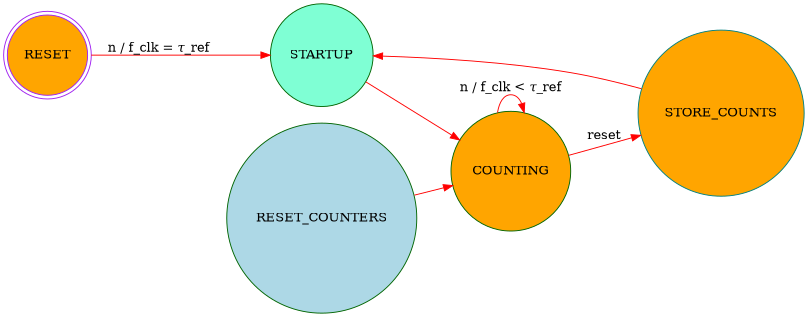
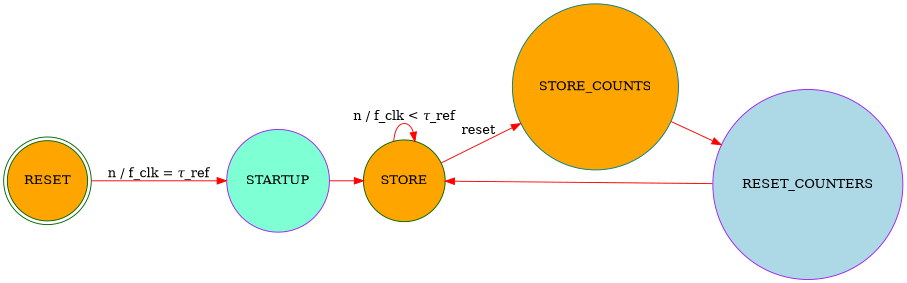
node "RESET": color purple -> darkgreen
node "STARTUP": color darkgreen -> purple
edge "STORE_COUNTS" -> "STARTUP": now "STORE_COUNTS" -> "RESET_COUNTERS"
node "COUNTING": label "COUNTING" -> "STORE"
node "RESET_COUNTERS": color darkgreen -> purple
